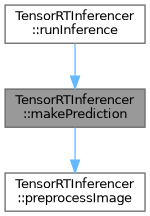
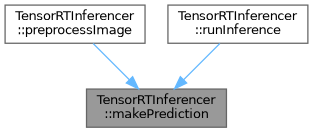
edge "TensorRTInferencer ::makePrediction" -> "TensorRTInferencer ::preprocessImage": reversed
